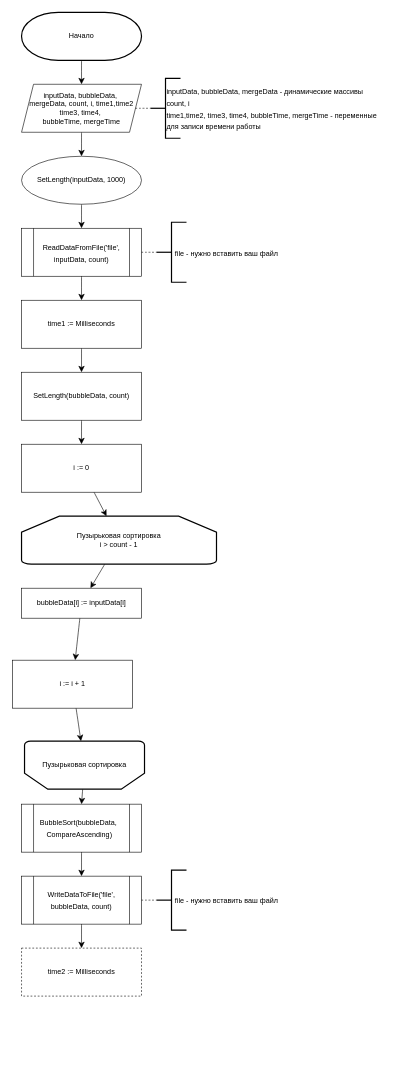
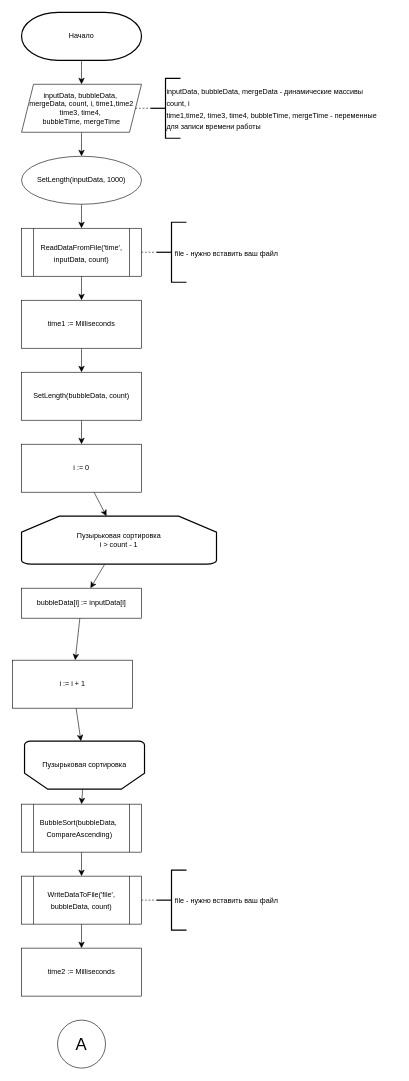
node "ReadDataFromFile('file', inputData, count)": label "ReadDataFromFile('file', inputData, count)" -> "ReadDataFromFile('time', inputData, count)"
node "time2 := Milliseconds": style dashed -> solid
node "A": added
